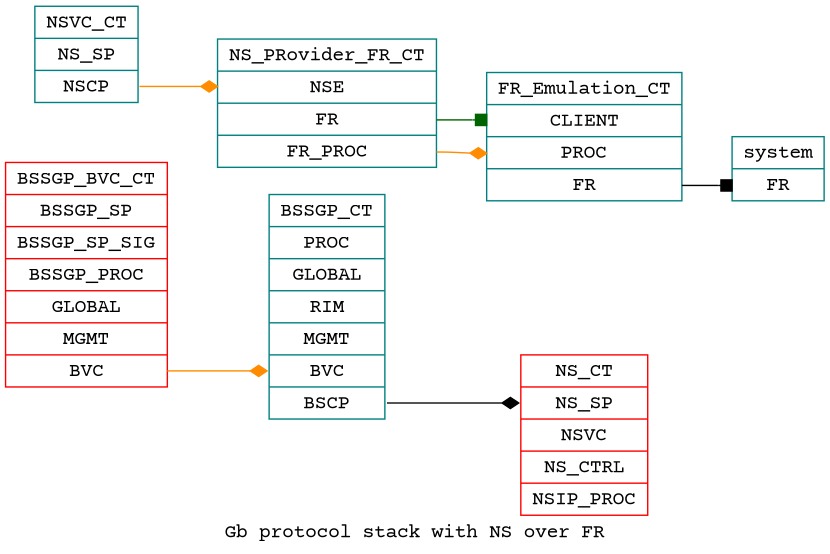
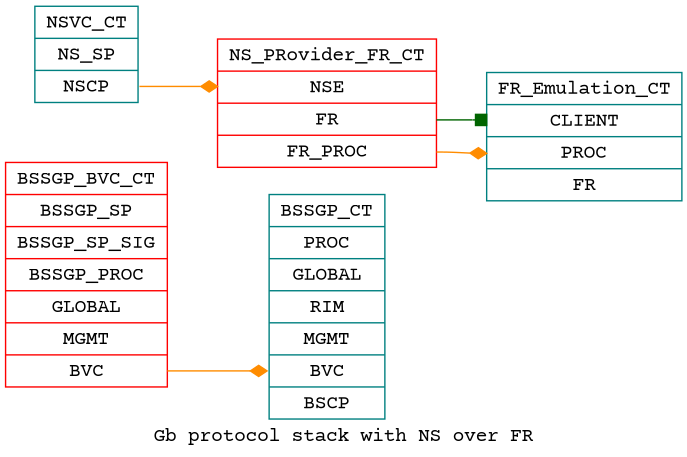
node "NS_PRovider_FR_CT": color teal -> red
node "system": removed
node "NS_CT": removed
